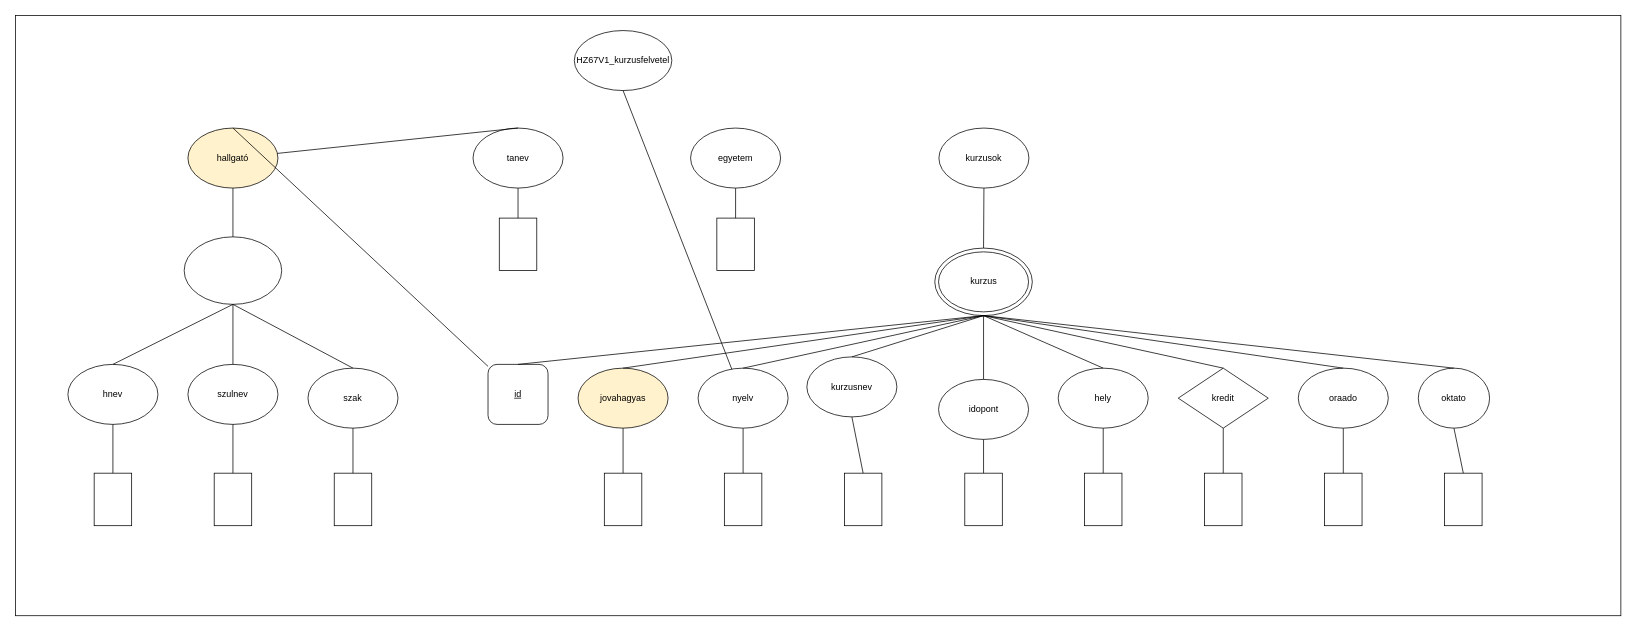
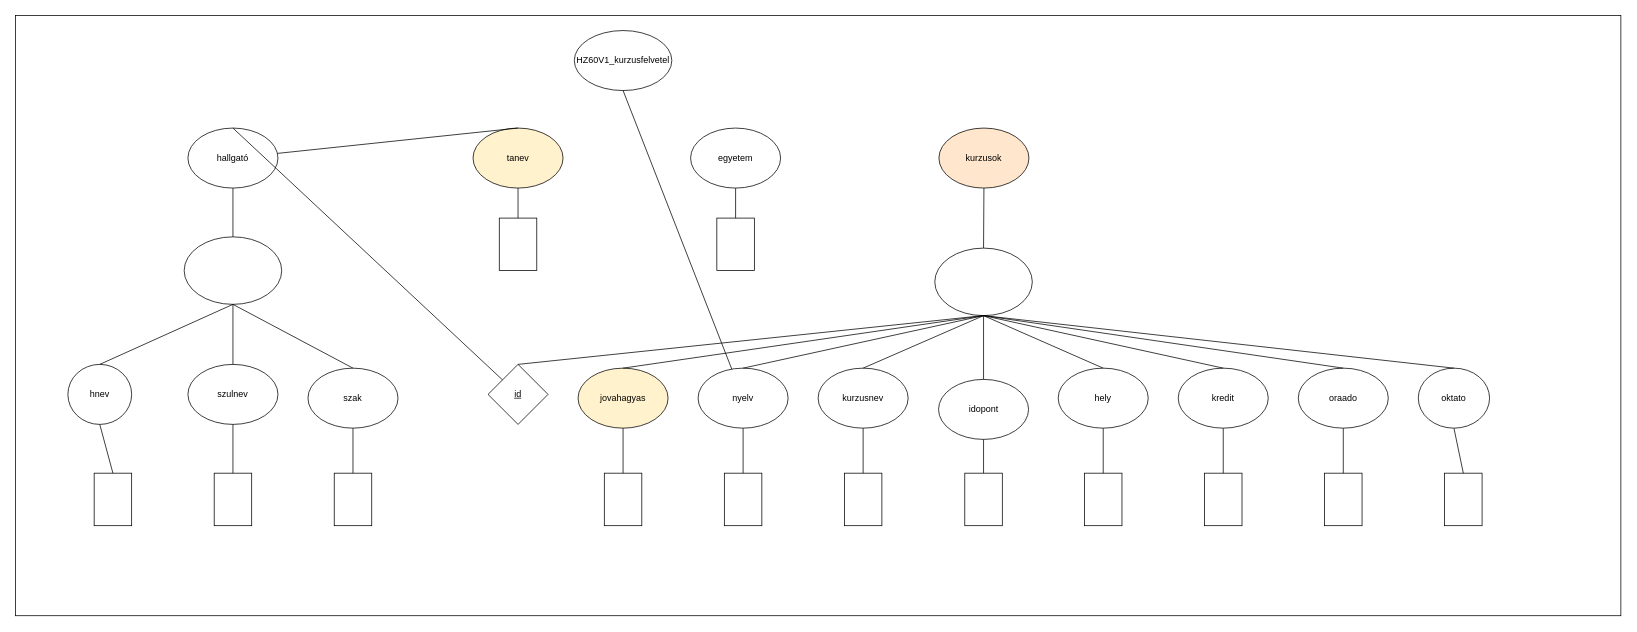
node "HZ67V1_kurzusfelvetel": label "HZ67V1_kurzusfelvetel" -> "HZ60V1_kurzusfelvetel"
node "hallgató": fillcolor #fff2cc -> #ffffff
node "tanev": fillcolor #ffffff -> #fff2cc
node "kurzusok": fillcolor #ffffff -> #ffe6cc
node "kurzus": removed
node "kurzusnev": moved (852, 387) -> (863, 398)
node "hnev": size 90x60 -> 64x60
node "id": shape rounded rectangle -> diamond
node "kredit": shape diamond -> ellipse
